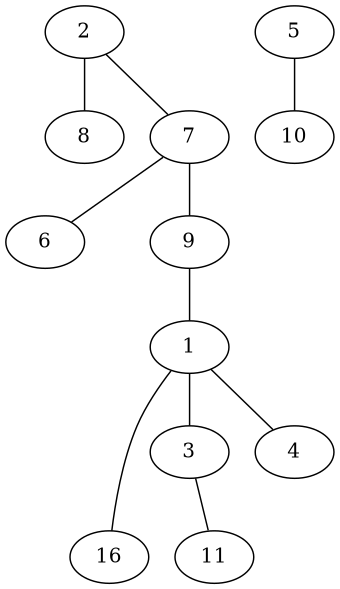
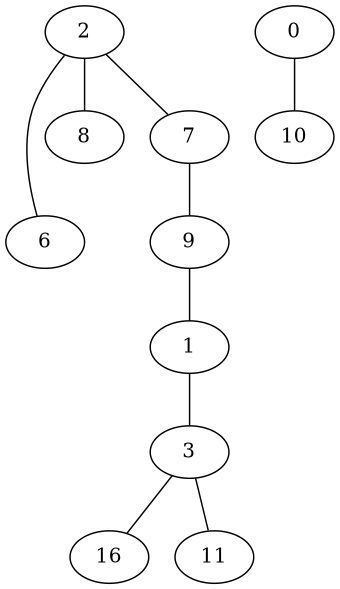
node "5": label "5" -> "0"
edge "7" -- "6": now "2" -- "6"
edge "1" -- "16": now "3" -- "16"
node "4": removed
